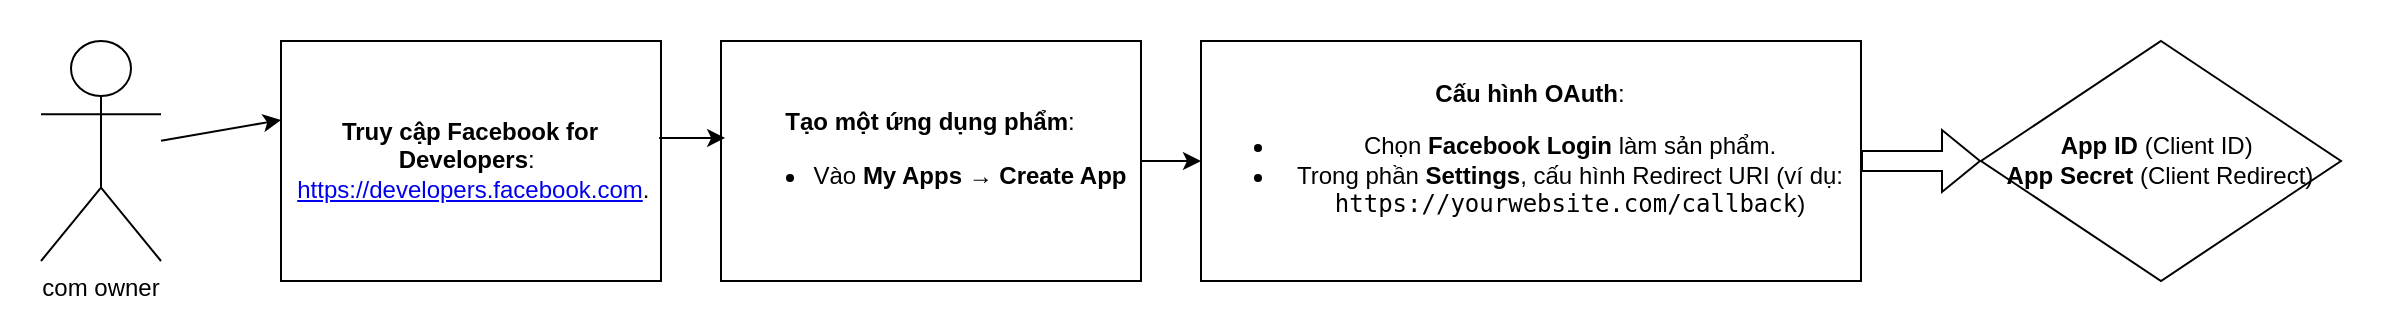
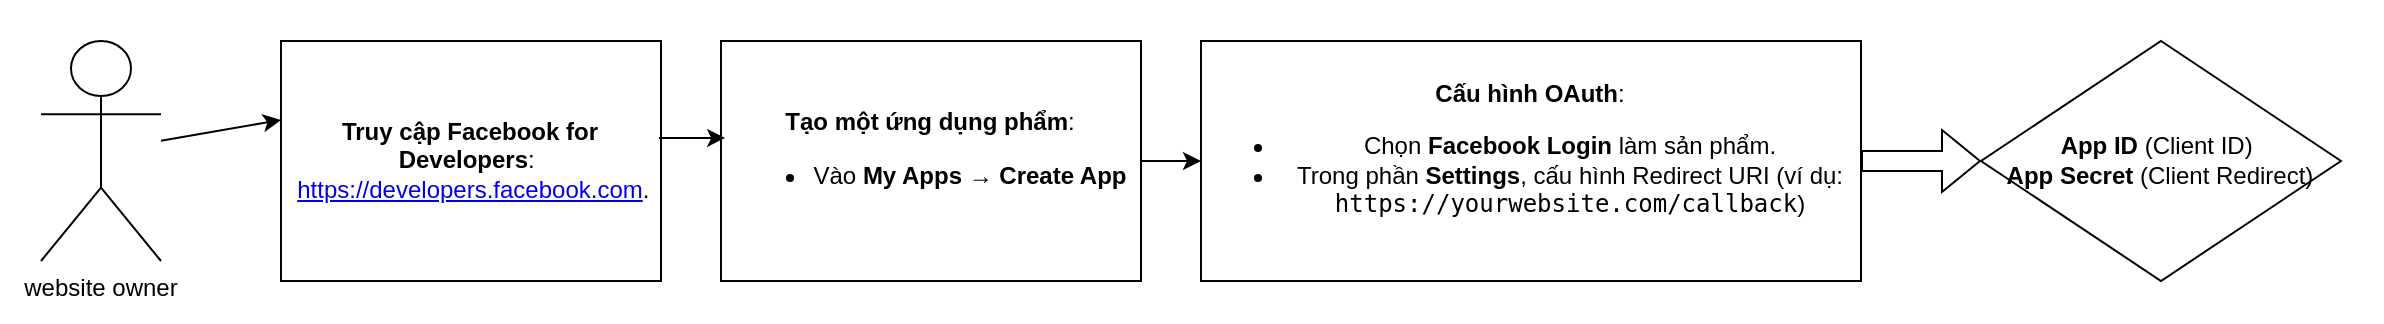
node "com owner": label "com owner" -> "website owner"
